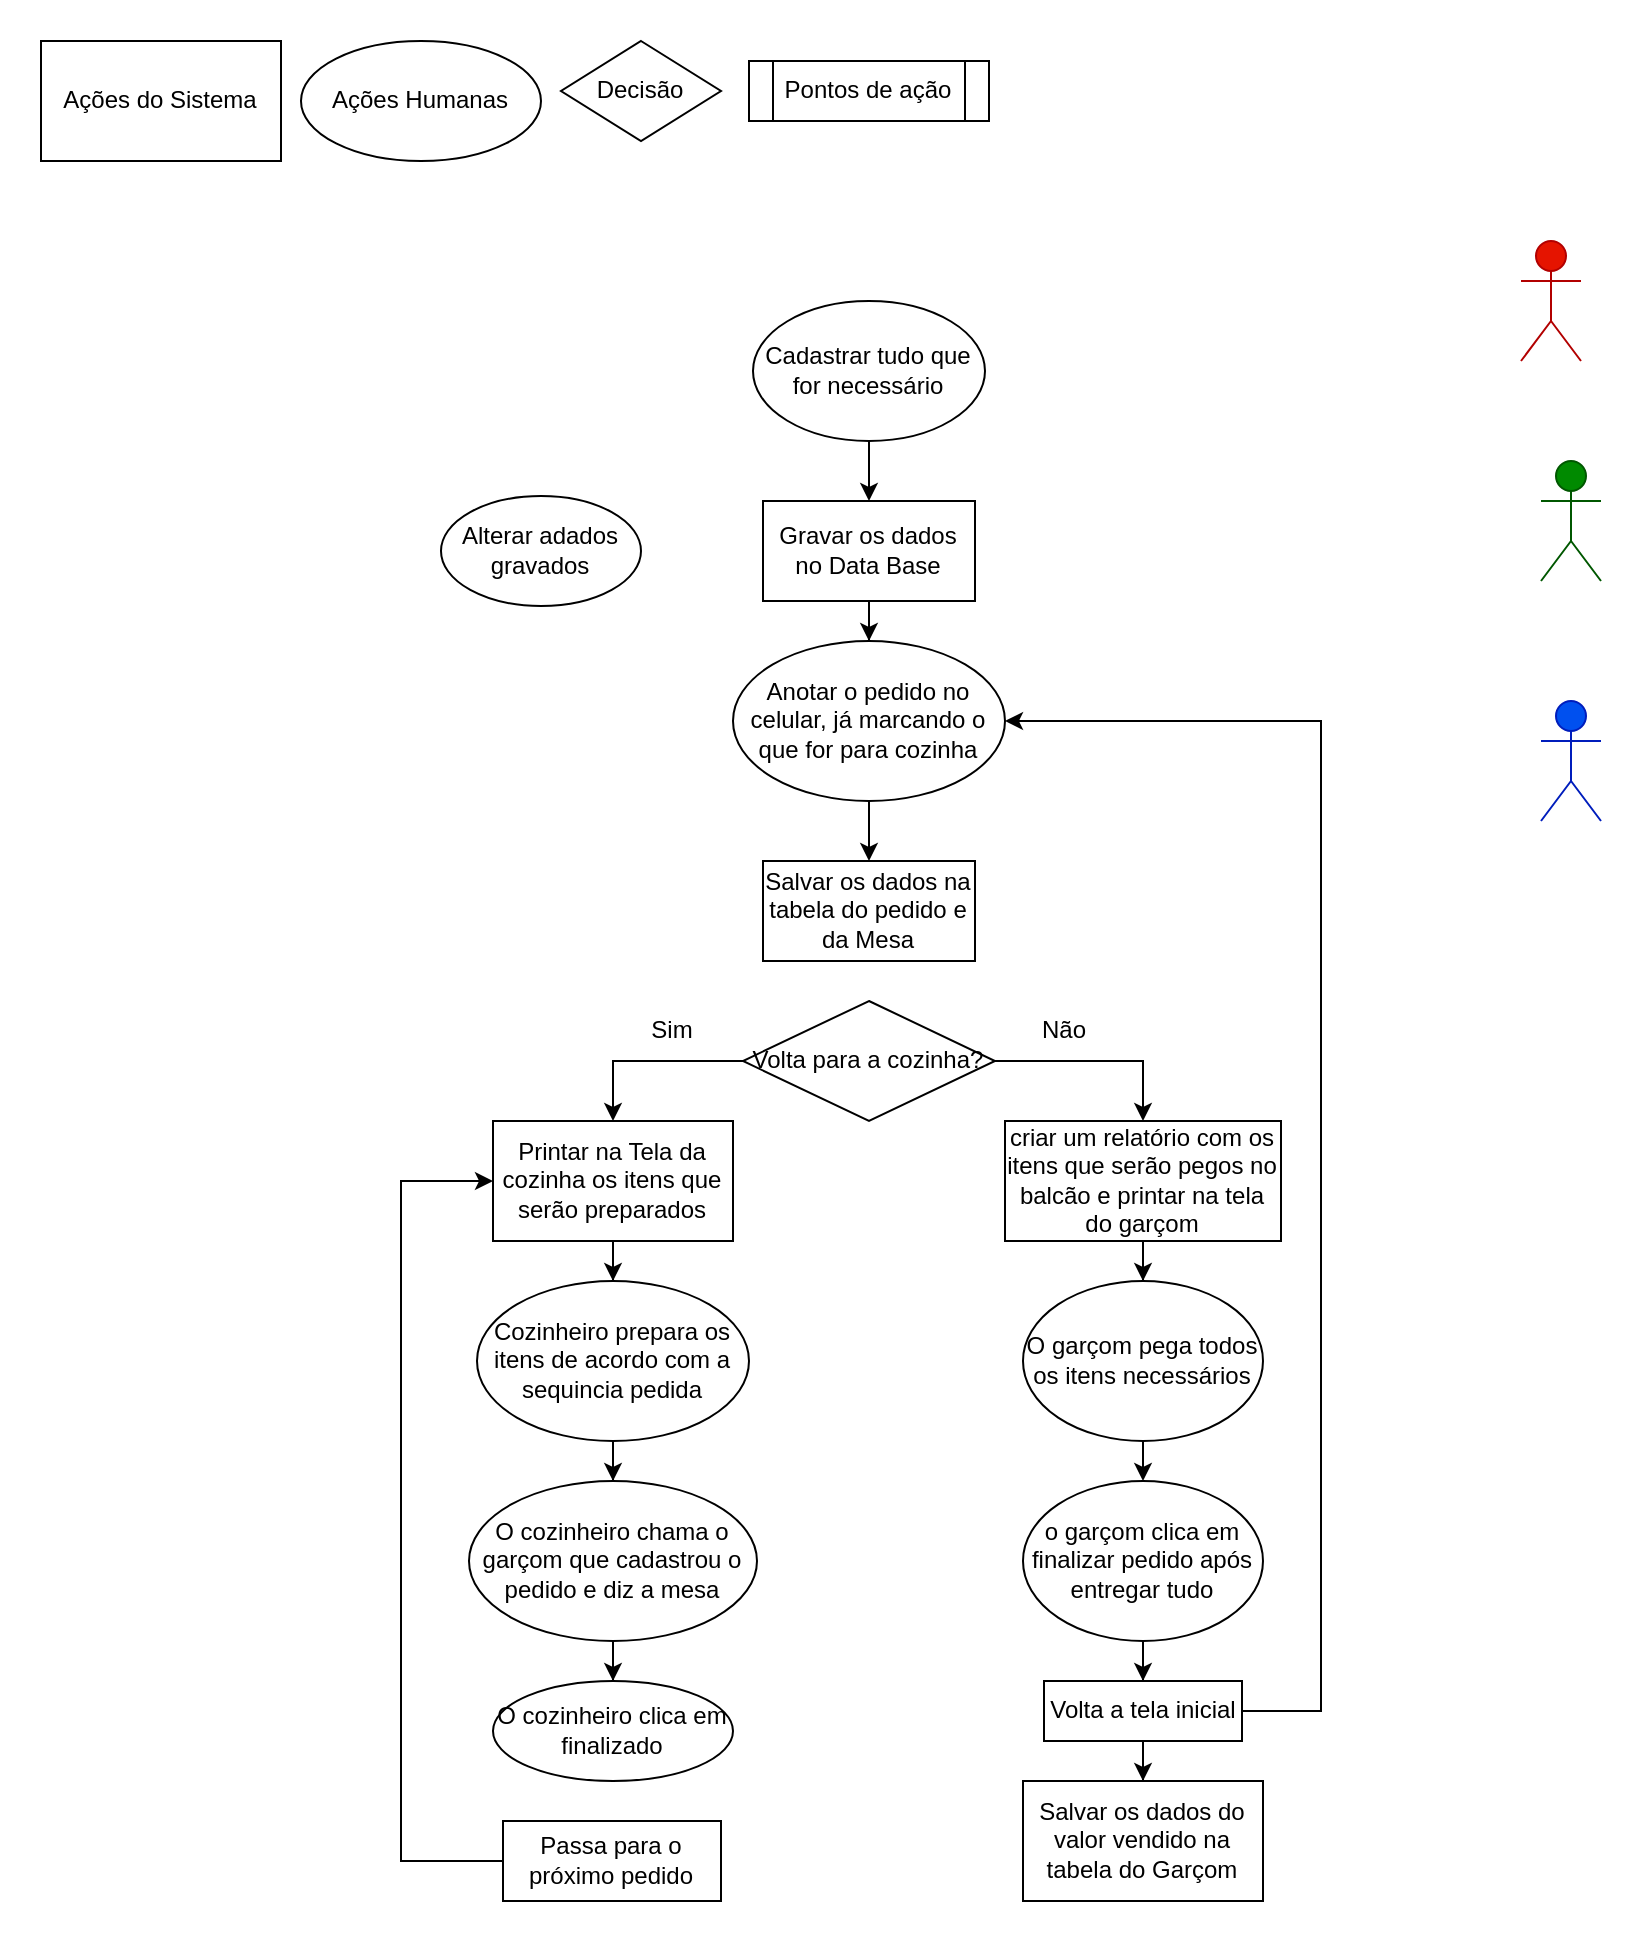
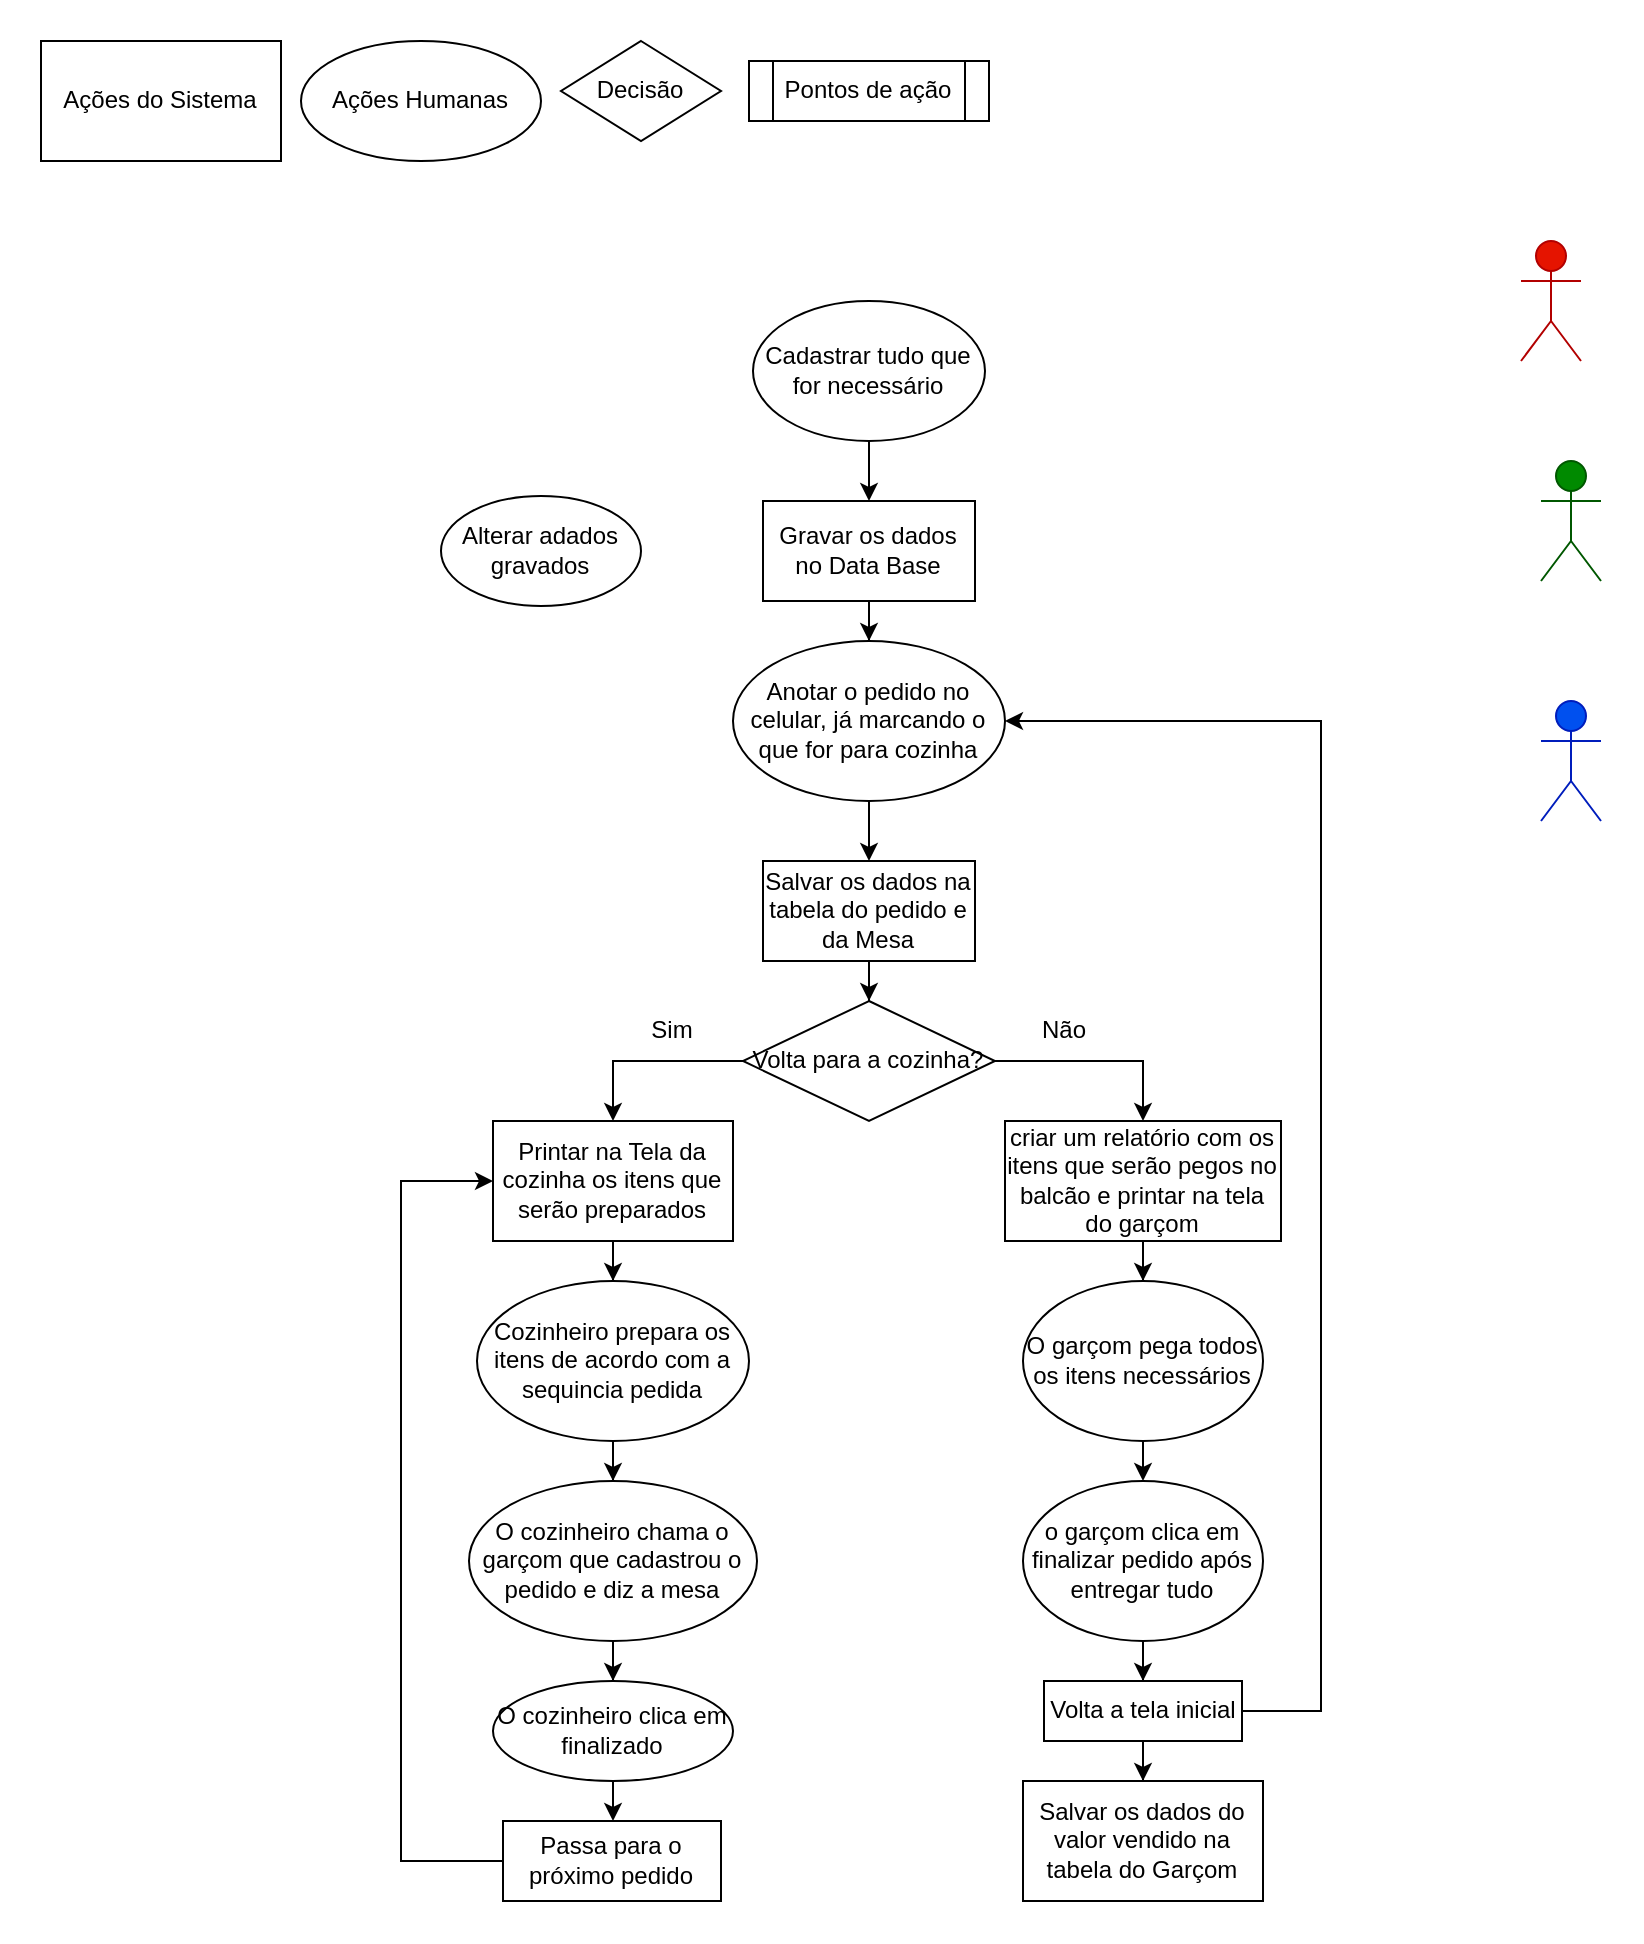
edge "Salvar os dados na tabela do pedido e da Mesa" -> "Volta para a cozinha?": added
edge "O cozinheiro clica em finalizado" -> "Passa para o próximo pedido": added
